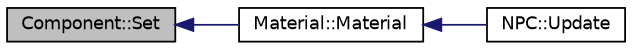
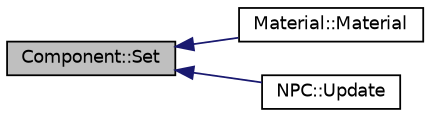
edge "NPC::Update" -> "Material::Material": now "NPC::Update" -> "Component::Set"
